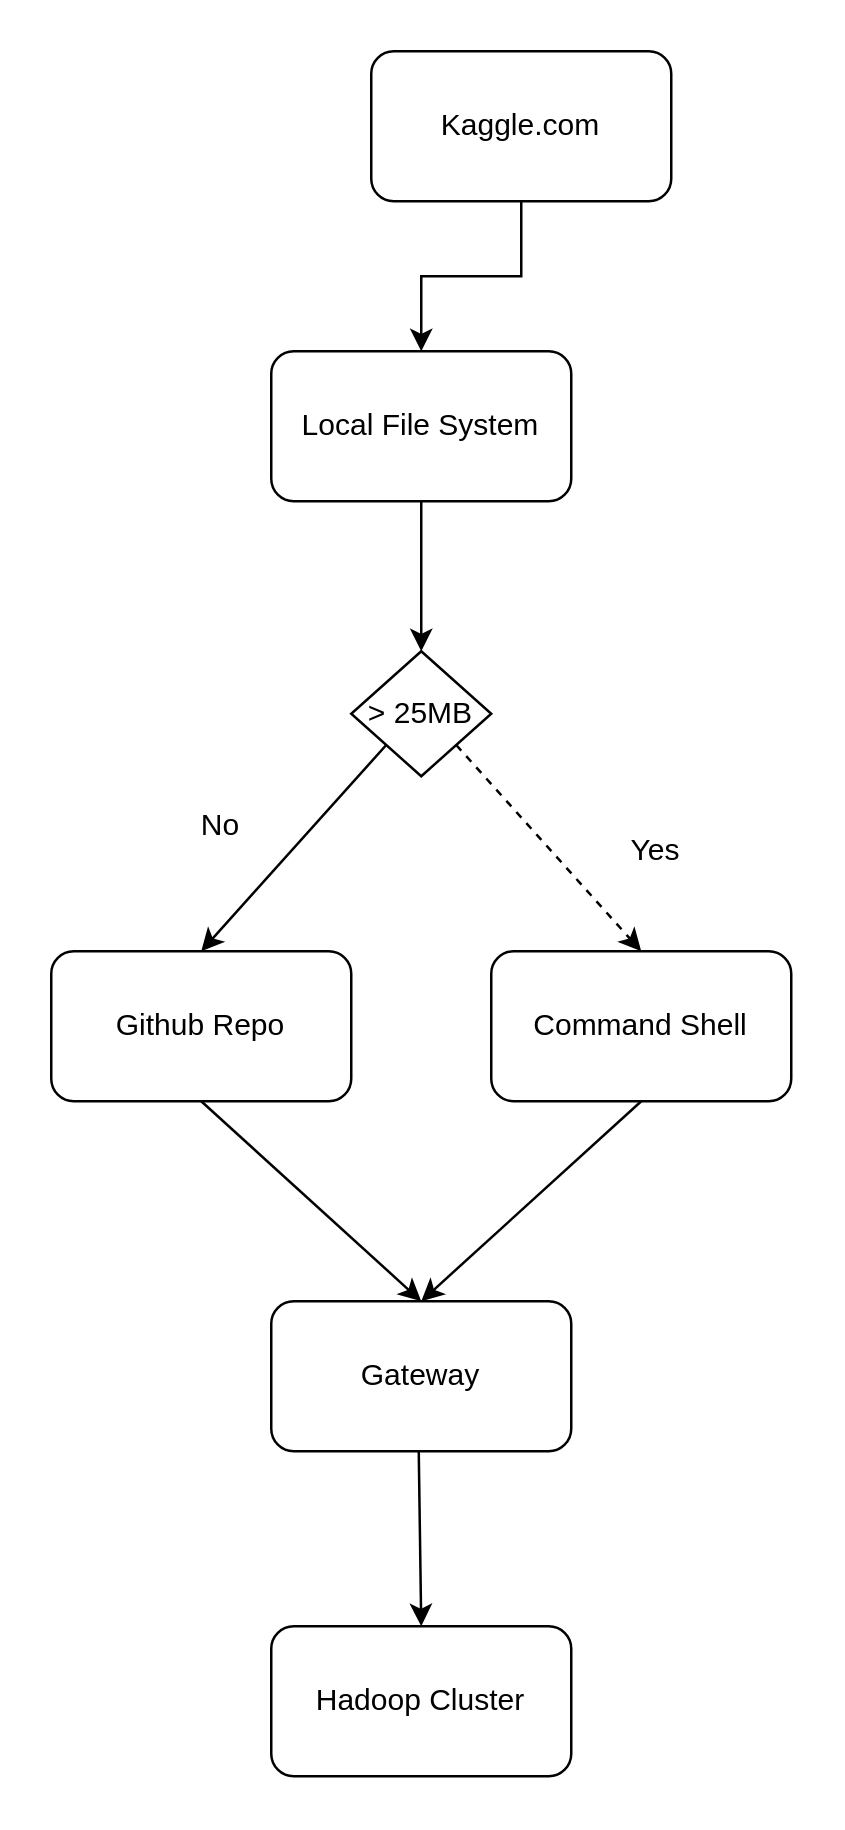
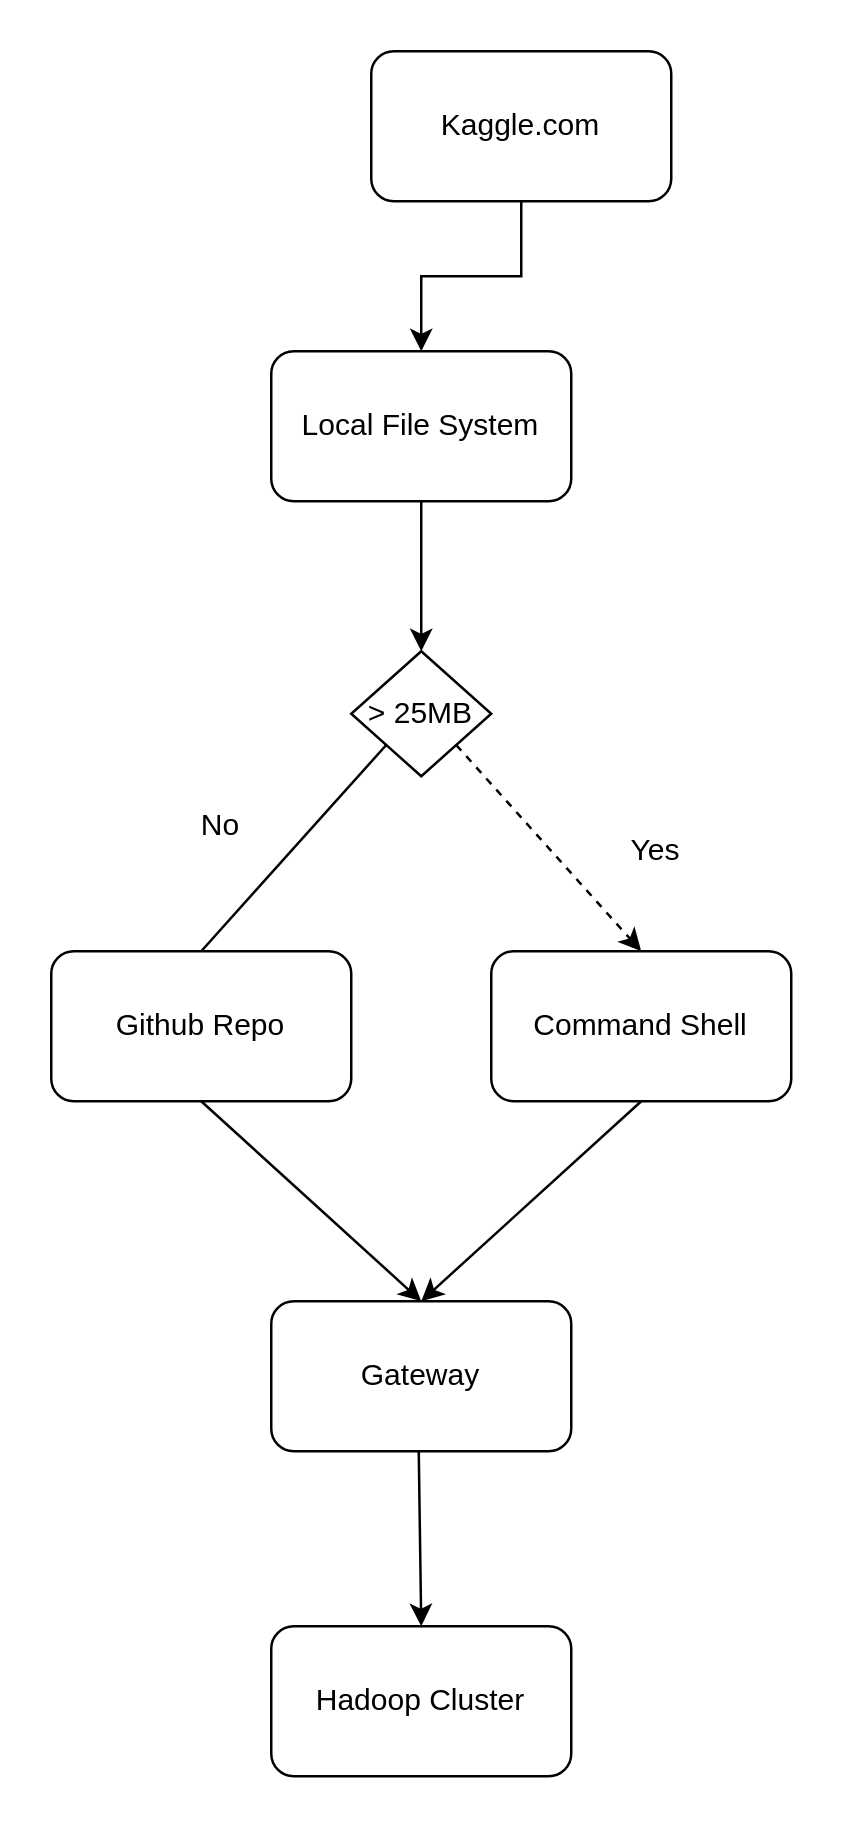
edge "> 25MB" -> "Github Repo": arrowhead classic -> none
